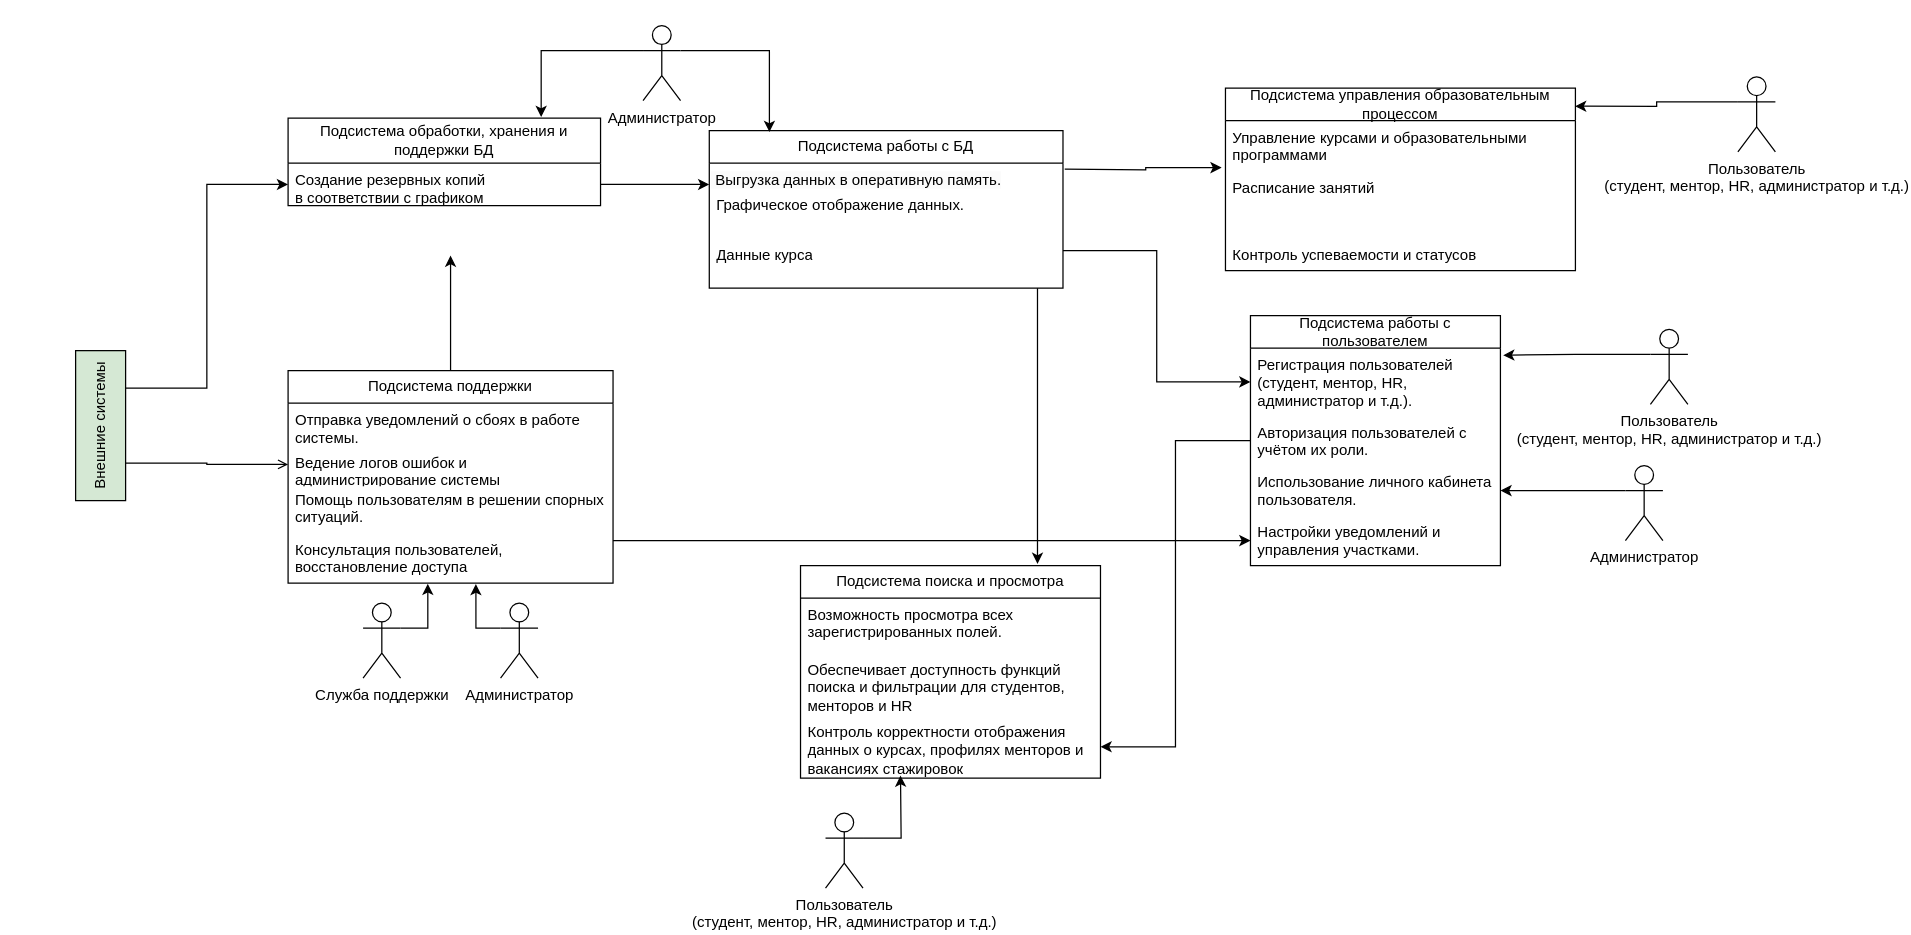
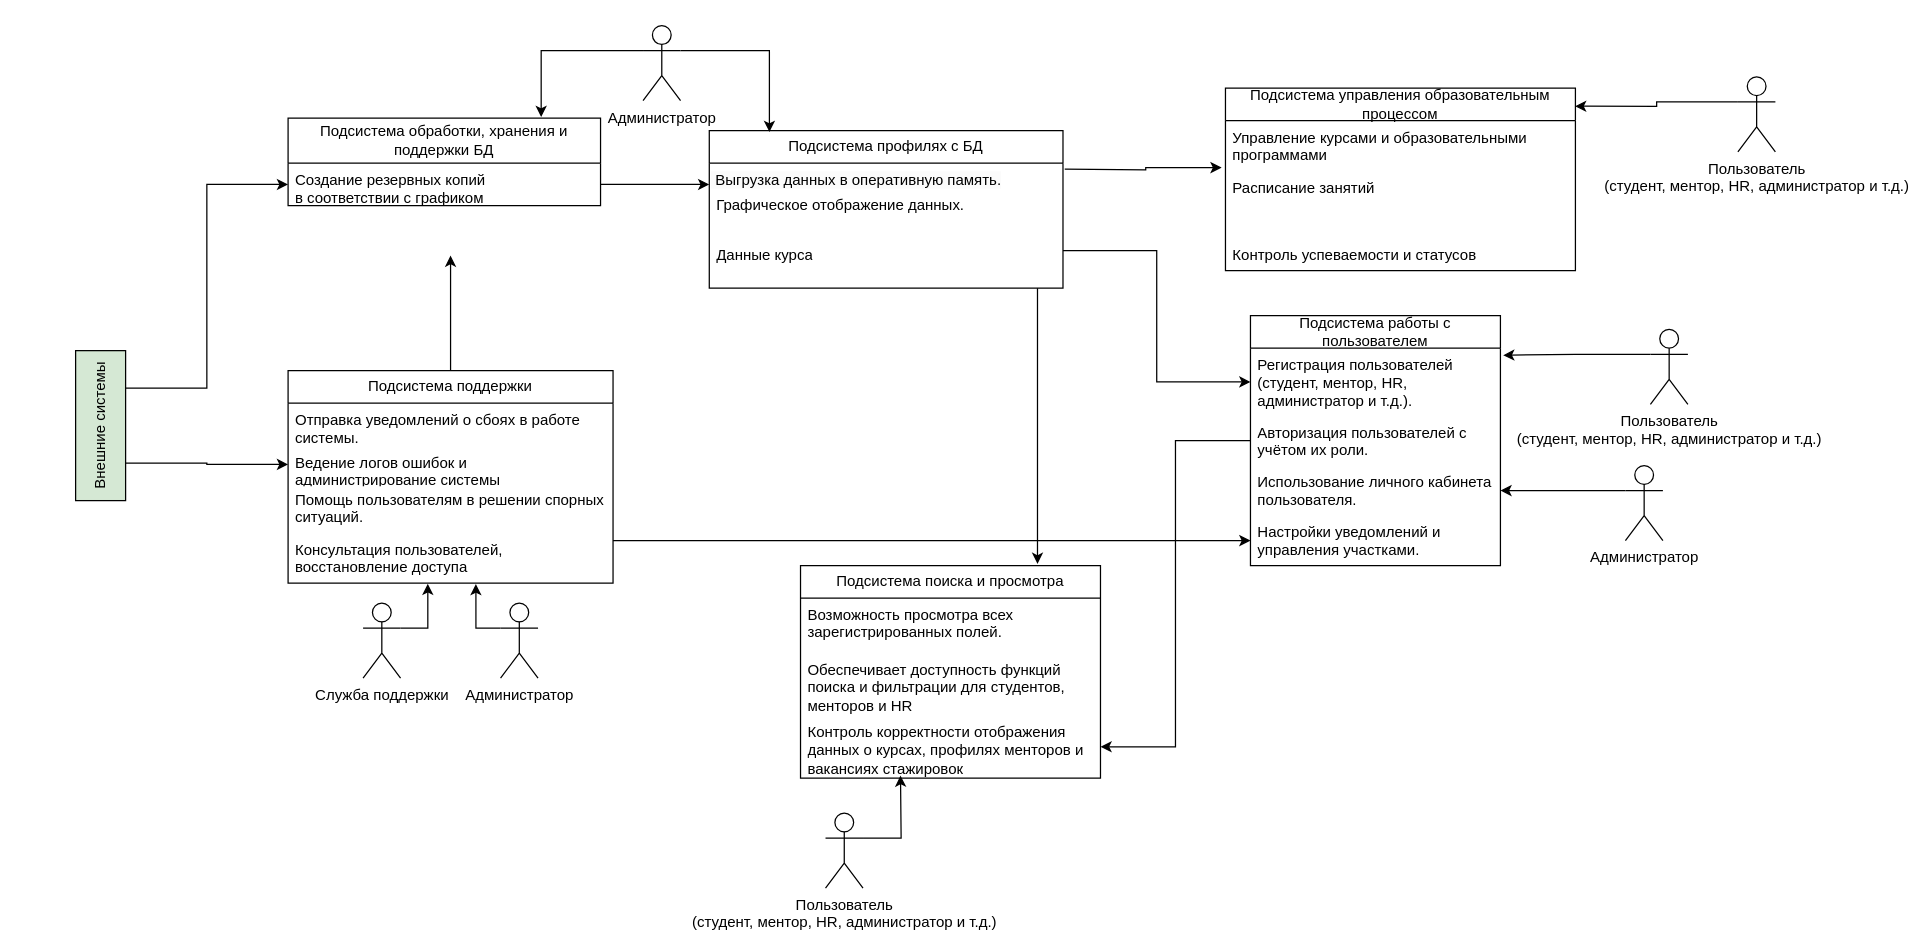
node "Подсистема работы с БД": label "Подсистема работы с БД" -> "Подсистема профилях с БД"
edge "Внешние системы" -> "Ведение логов ошибок и администрирование системы": arrowhead open -> classic
